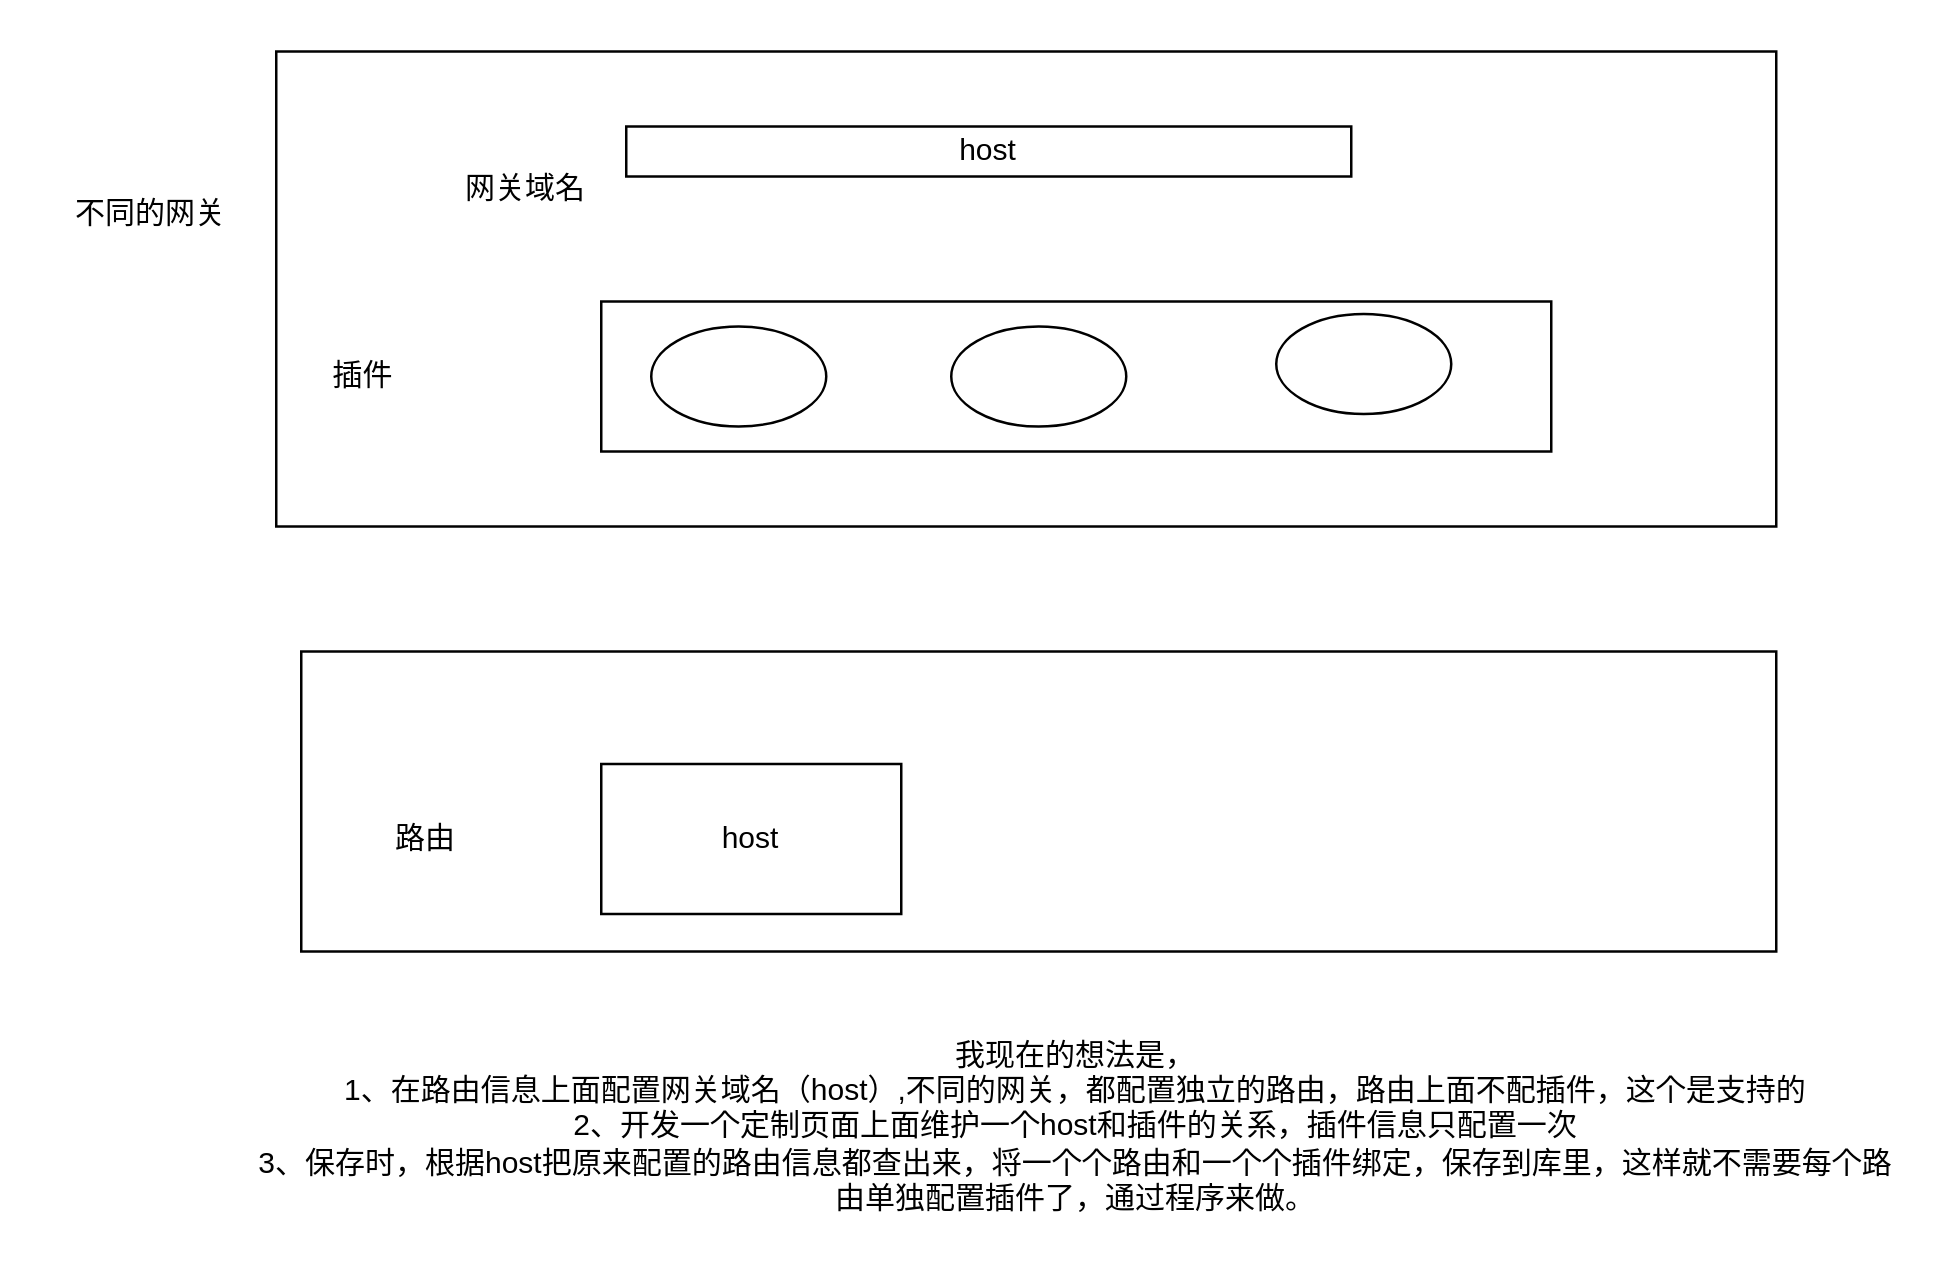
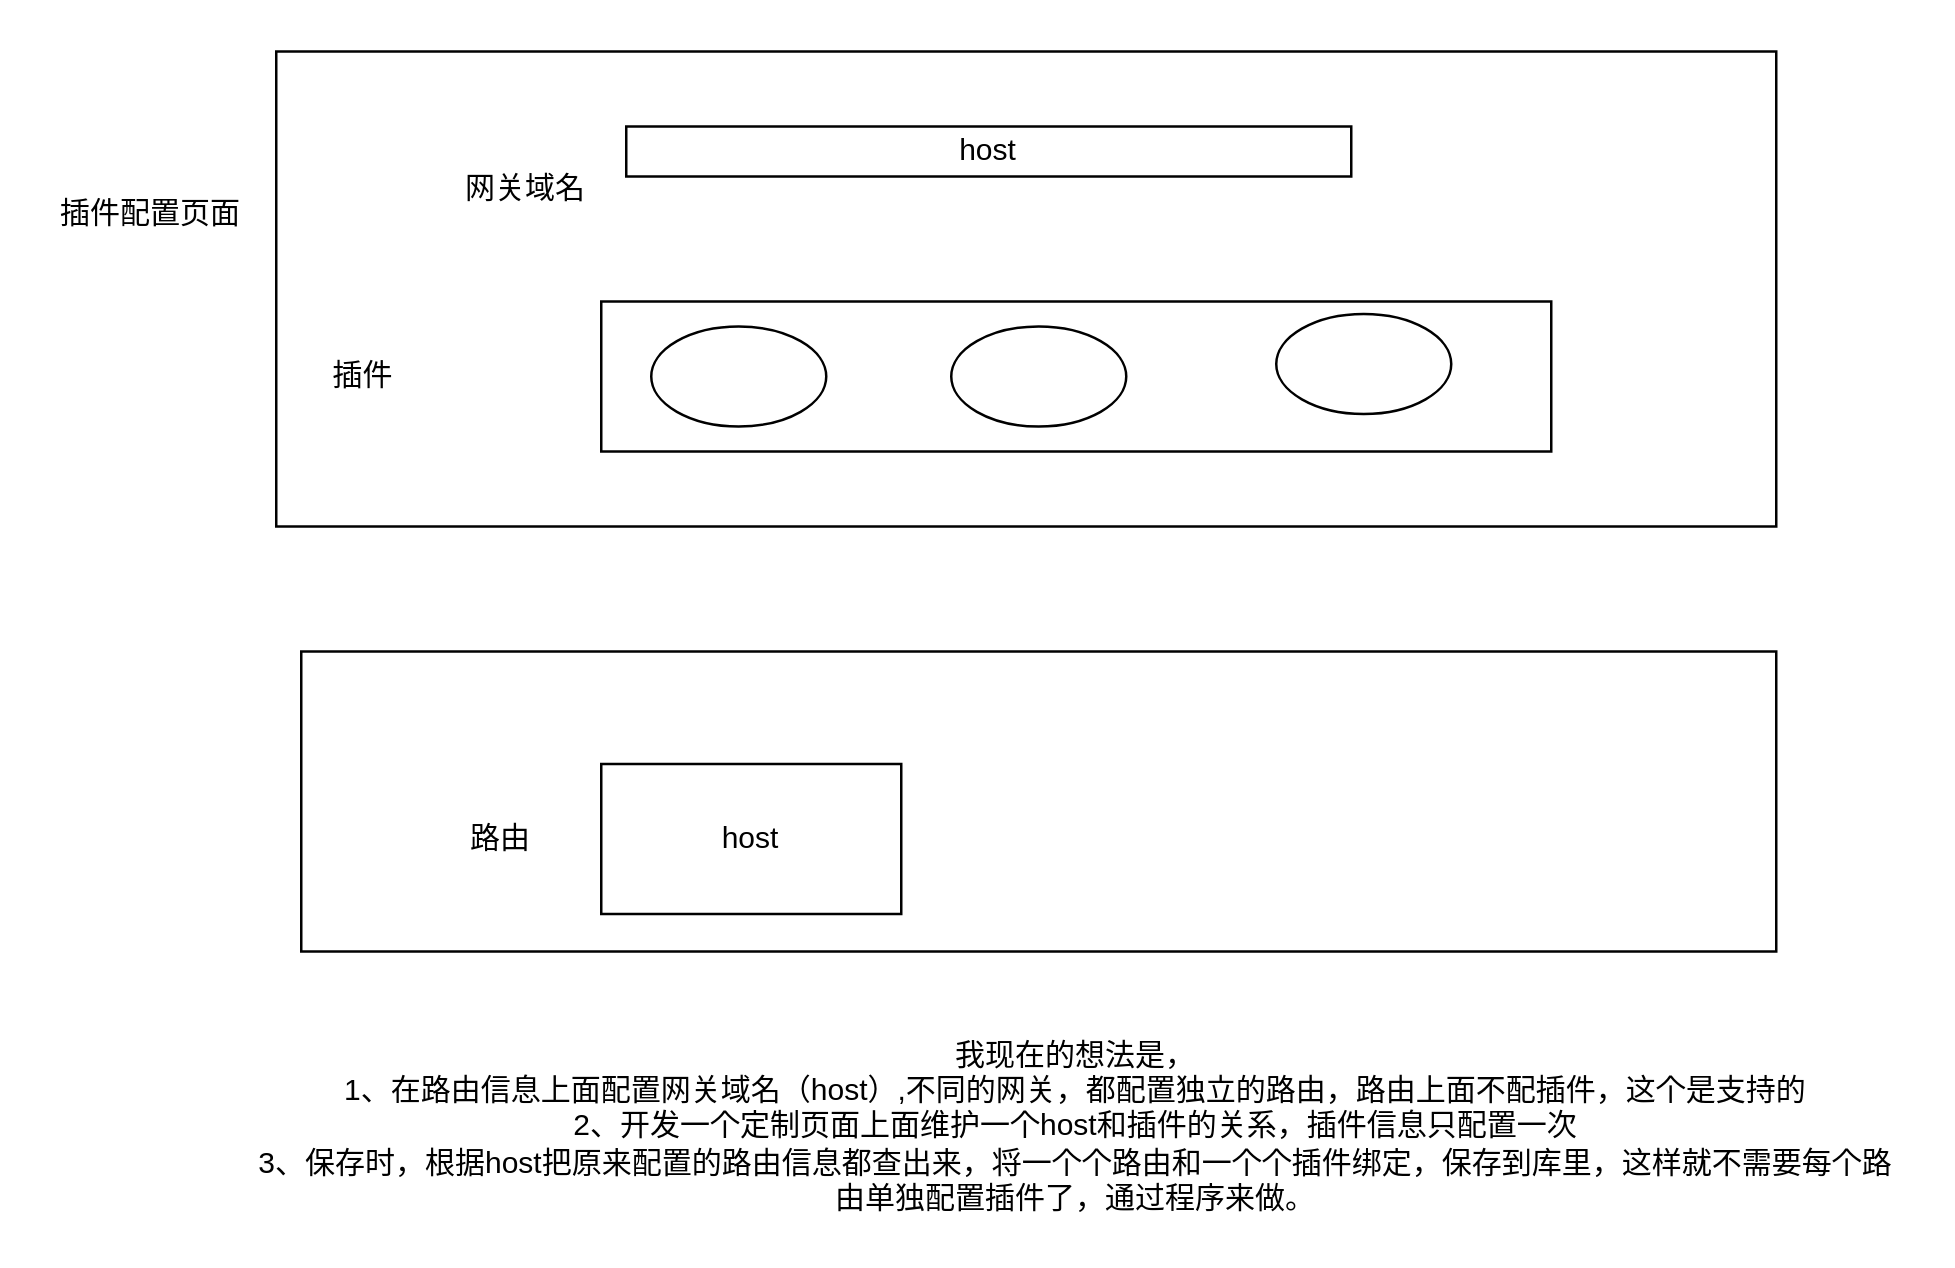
node "不同的网关": label "不同的网关" -> "插件配置页面"
node "路由": moved (426, 839) -> (501, 839)
